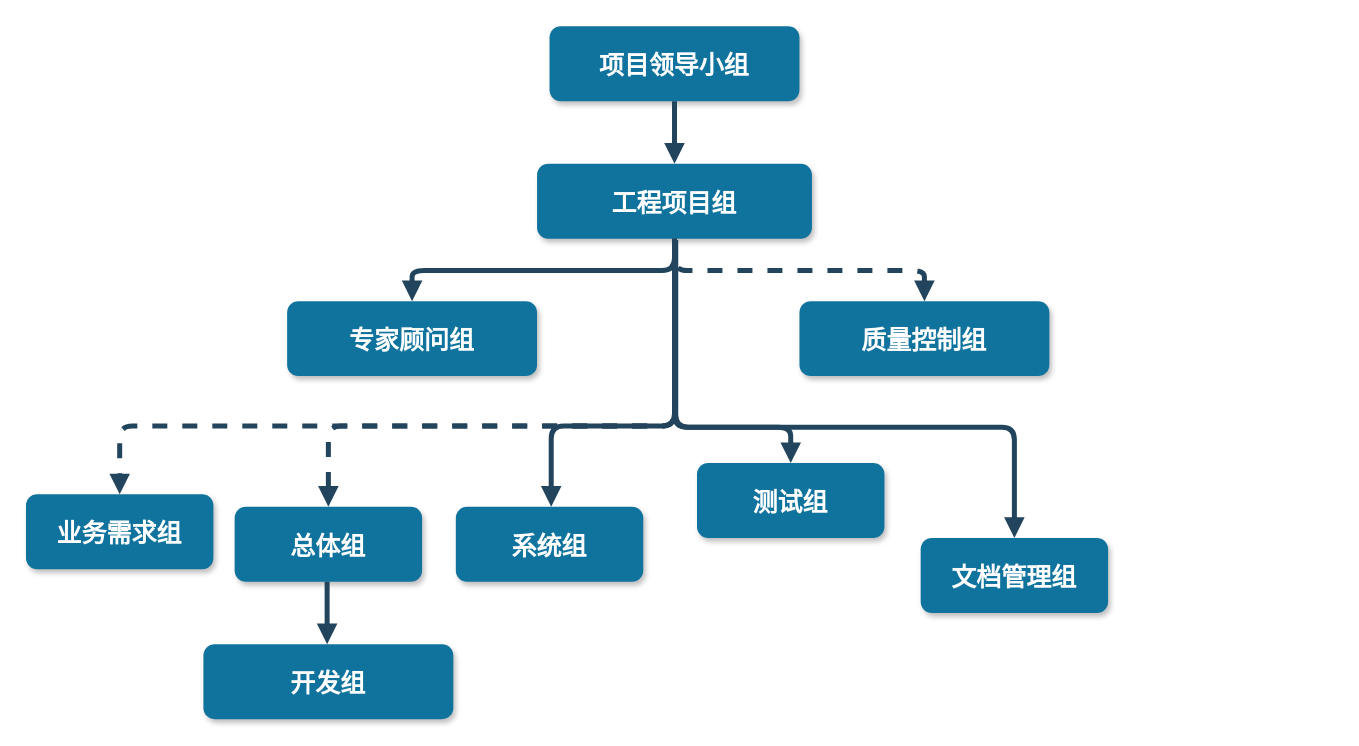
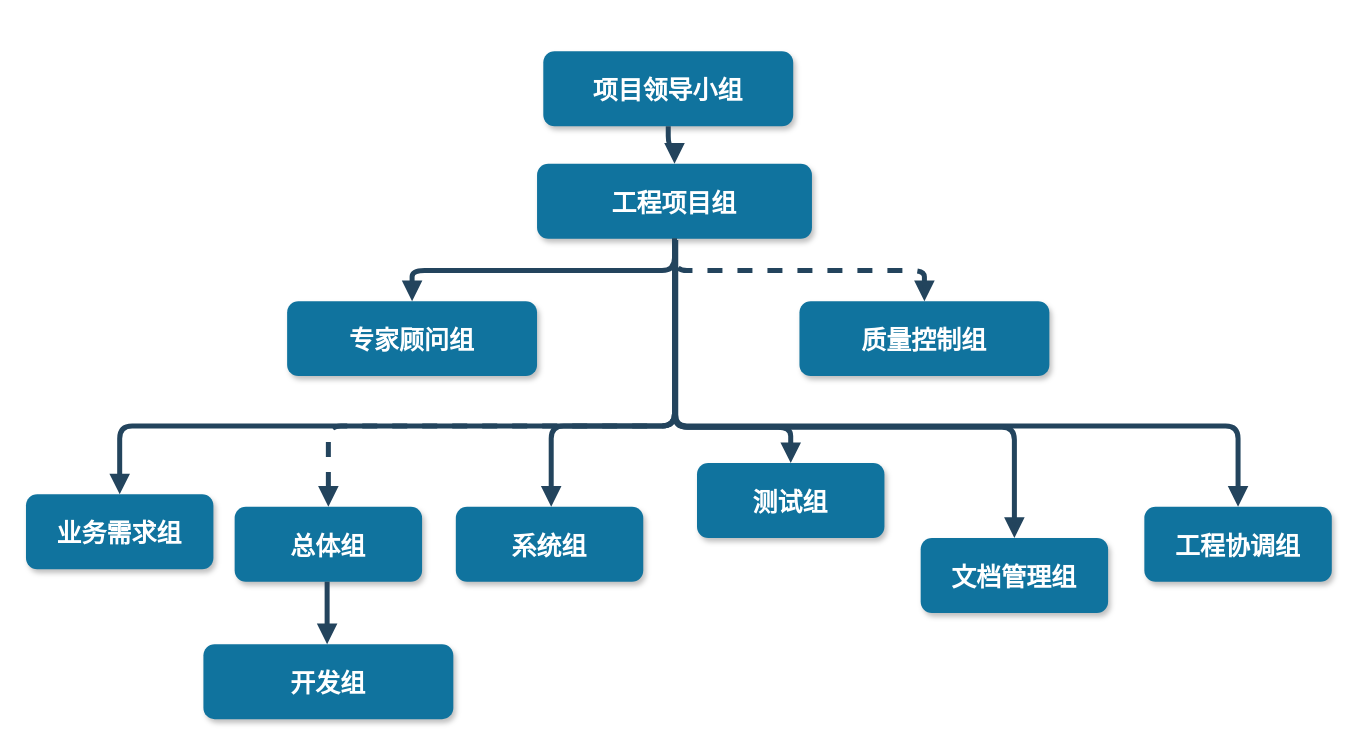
node "项目领导小组": moved (674, 64) -> (668, 89)
edge "工程项目组" -> "业务需求组": style dashed -> solid
edge "工程项目组" -> "工程协调组": added
node "工程协调组": added
